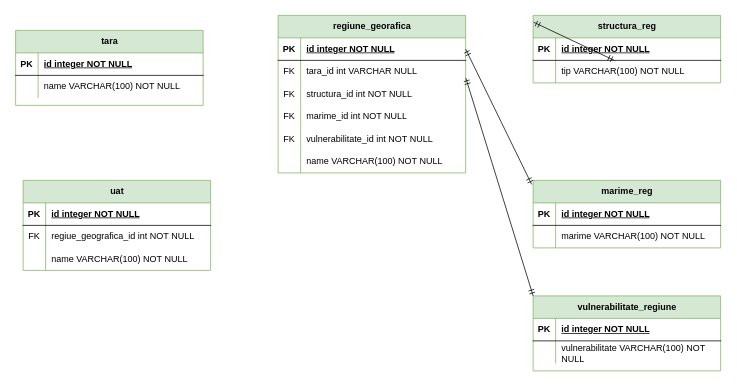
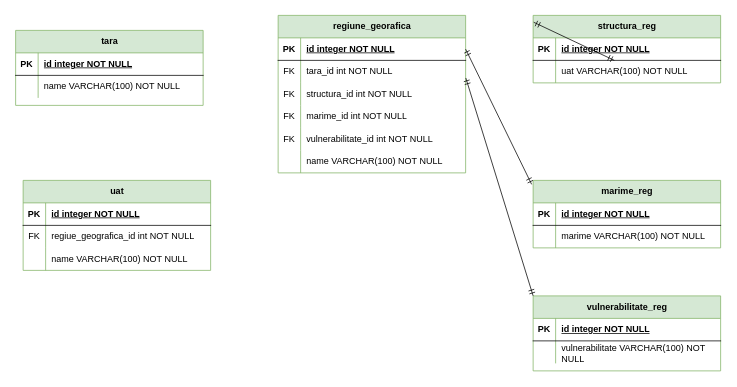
node "tara_id int VARCHAR NULL": label "tara_id int VARCHAR NULL" -> "tara_id int NOT NULL"
node "tip VARCHAR(100) NOT NULL": label "tip VARCHAR(100) NOT NULL" -> "uat VARCHAR(100) NOT NULL"
node "vulnerabilitate_regiune": label "vulnerabilitate_regiune" -> "vulnerabilitate_reg"
